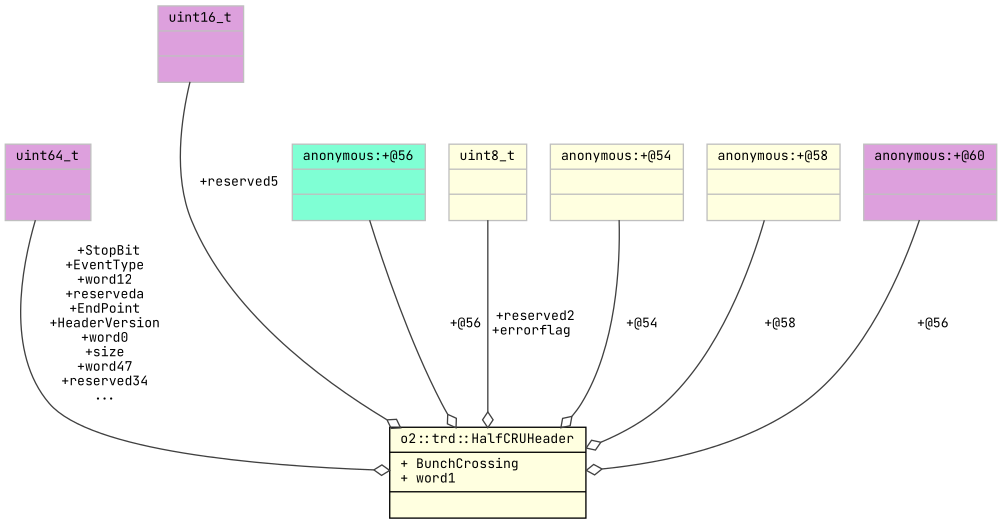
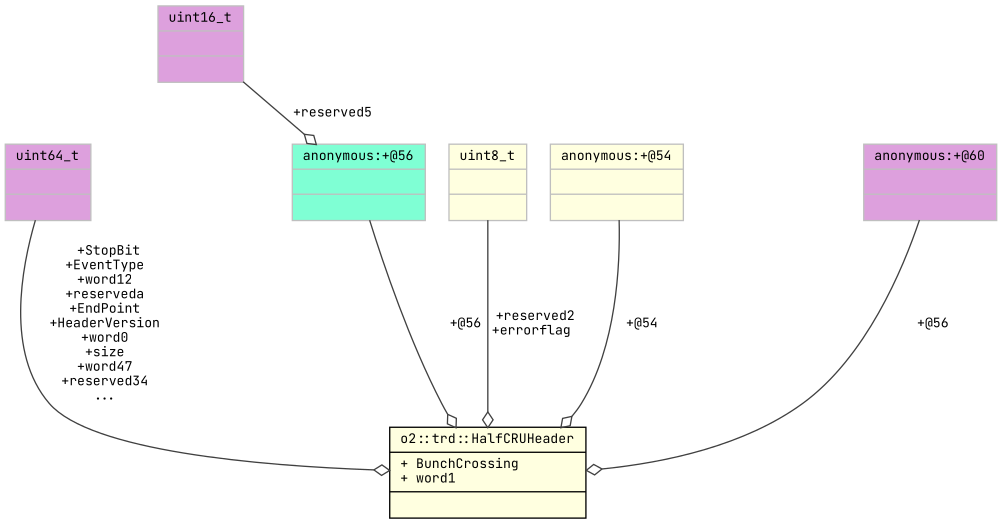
node "anonymous:+@58": removed
edge "uint16_t" -> "o2::trd::HalfCRUHeader": now "uint16_t" -> "anonymous:+@56"
